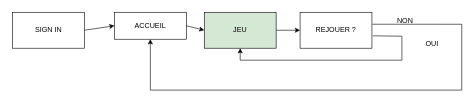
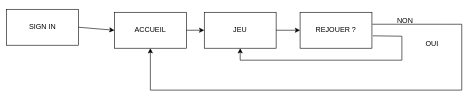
node "ACCUEIL": size 72x27 -> 72x36
node "SIGN IN": moved (48, 30) -> (42, 27)
node "JEU": fillcolor #d5e8d4 -> #ffffff
